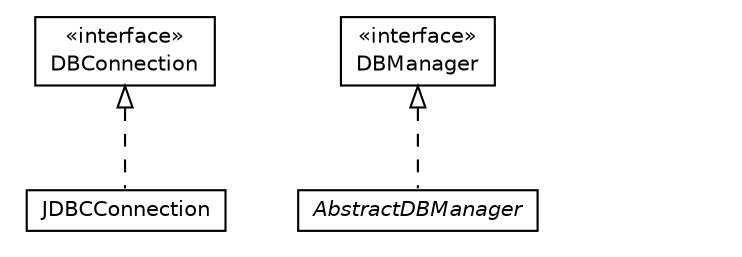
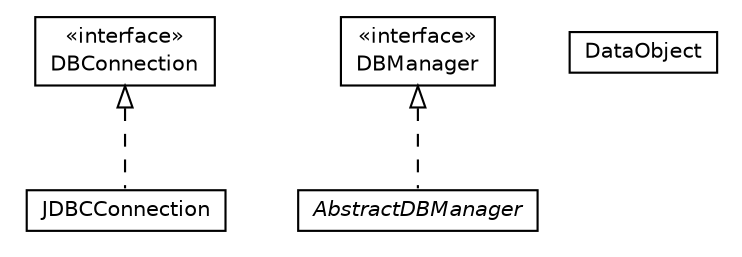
node "DataObject": added
